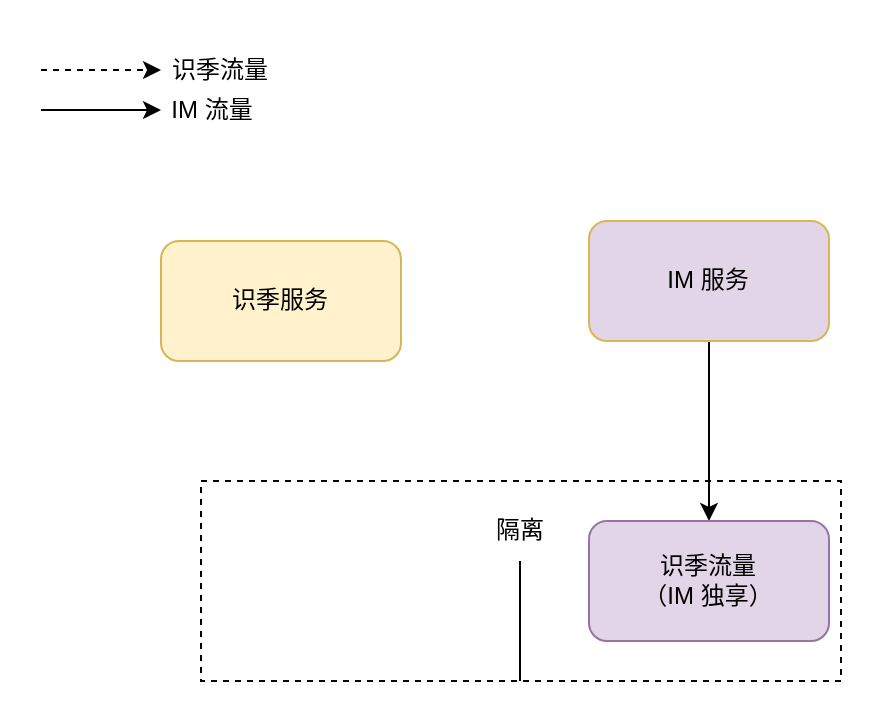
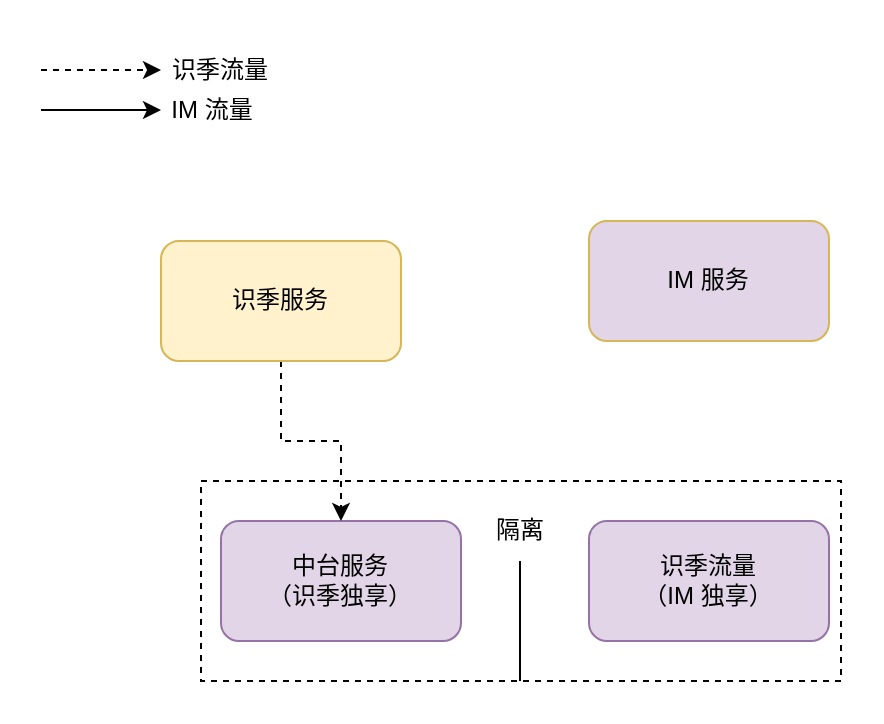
edge "IM 服务" -> "识季流量 （IM 独享）": removed
edge "识季服务" -> "中台服务 （识季独享）": added
node "中台服务 （识季独享）": added
